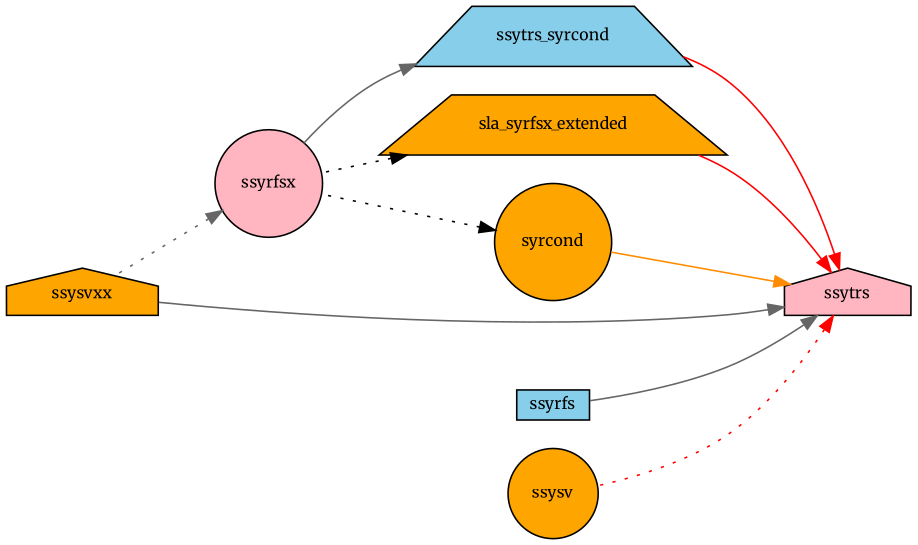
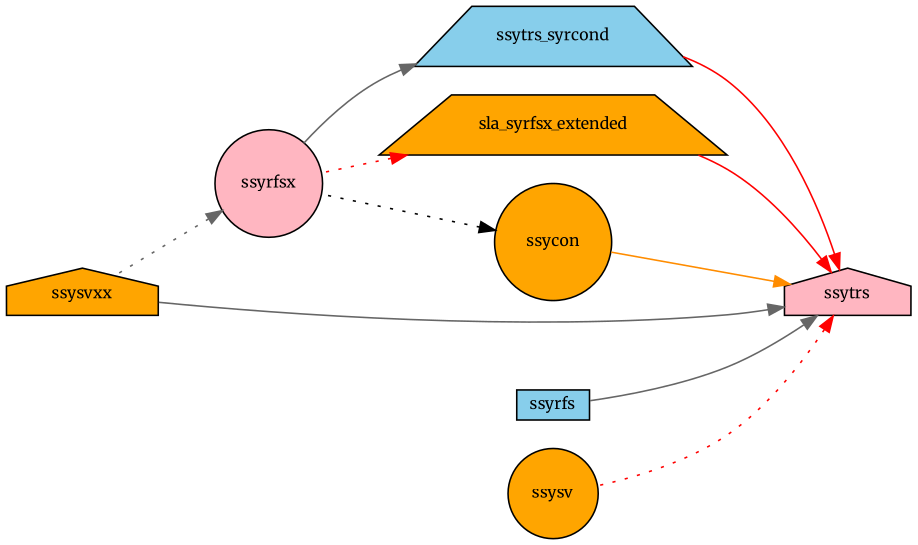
edge "ssyrfsx" -> "sla_syrfsx_extended": color black -> red
node "syrcond": label "syrcond" -> "ssycon"
